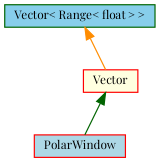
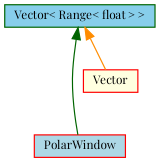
edge "PolarWindow" -> "Vector": now "PolarWindow" -> "Vector< Range< float > >"
